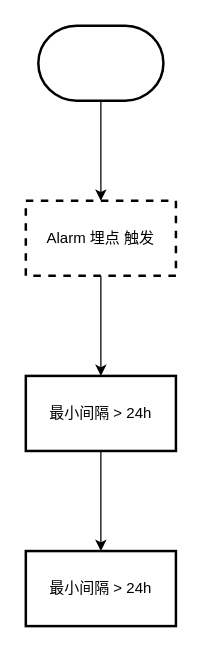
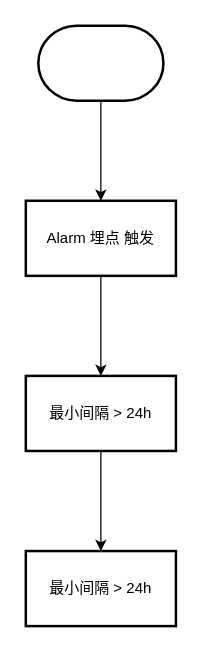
node "Alarm 埋点 触发": style dashed -> solid
